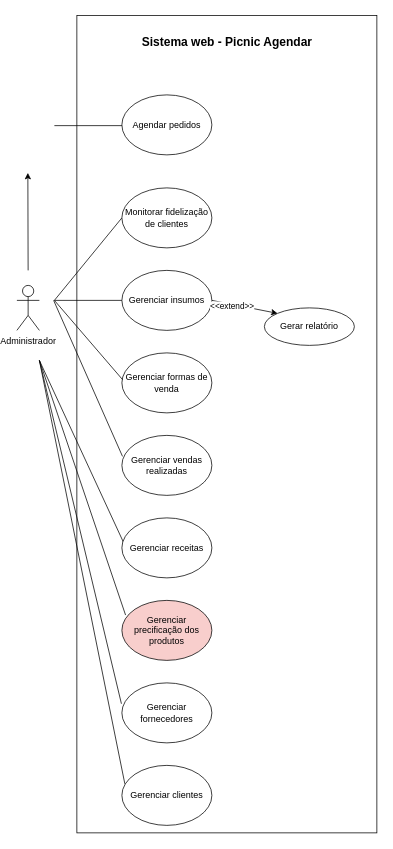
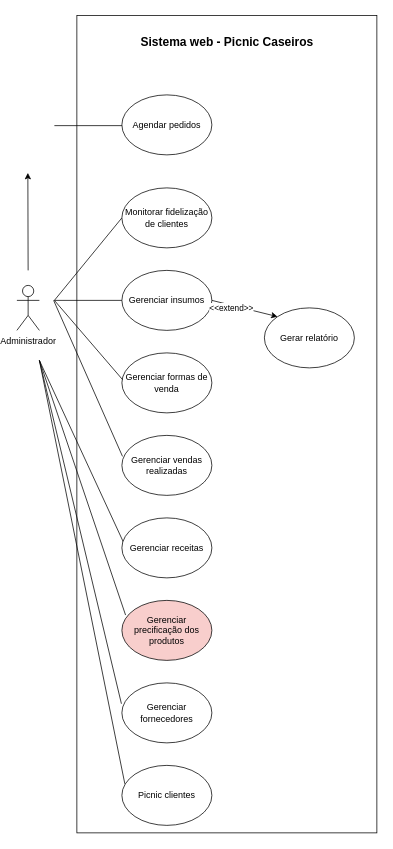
node "Sistema web - Picnic Agendar": label "Sistema web - Picnic Agendar" -> "Sistema web - Picnic Caseiros"
node "Gerar relatório": size 90x38 -> 90x60
node "Gerenciar clientes": label "Gerenciar clientes" -> "Picnic clientes"
